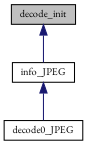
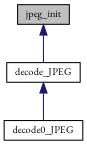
node "decode_init": label "decode_init" -> "jpeg_init"
node "info_JPEG": label "info_JPEG" -> "decode_JPEG"
